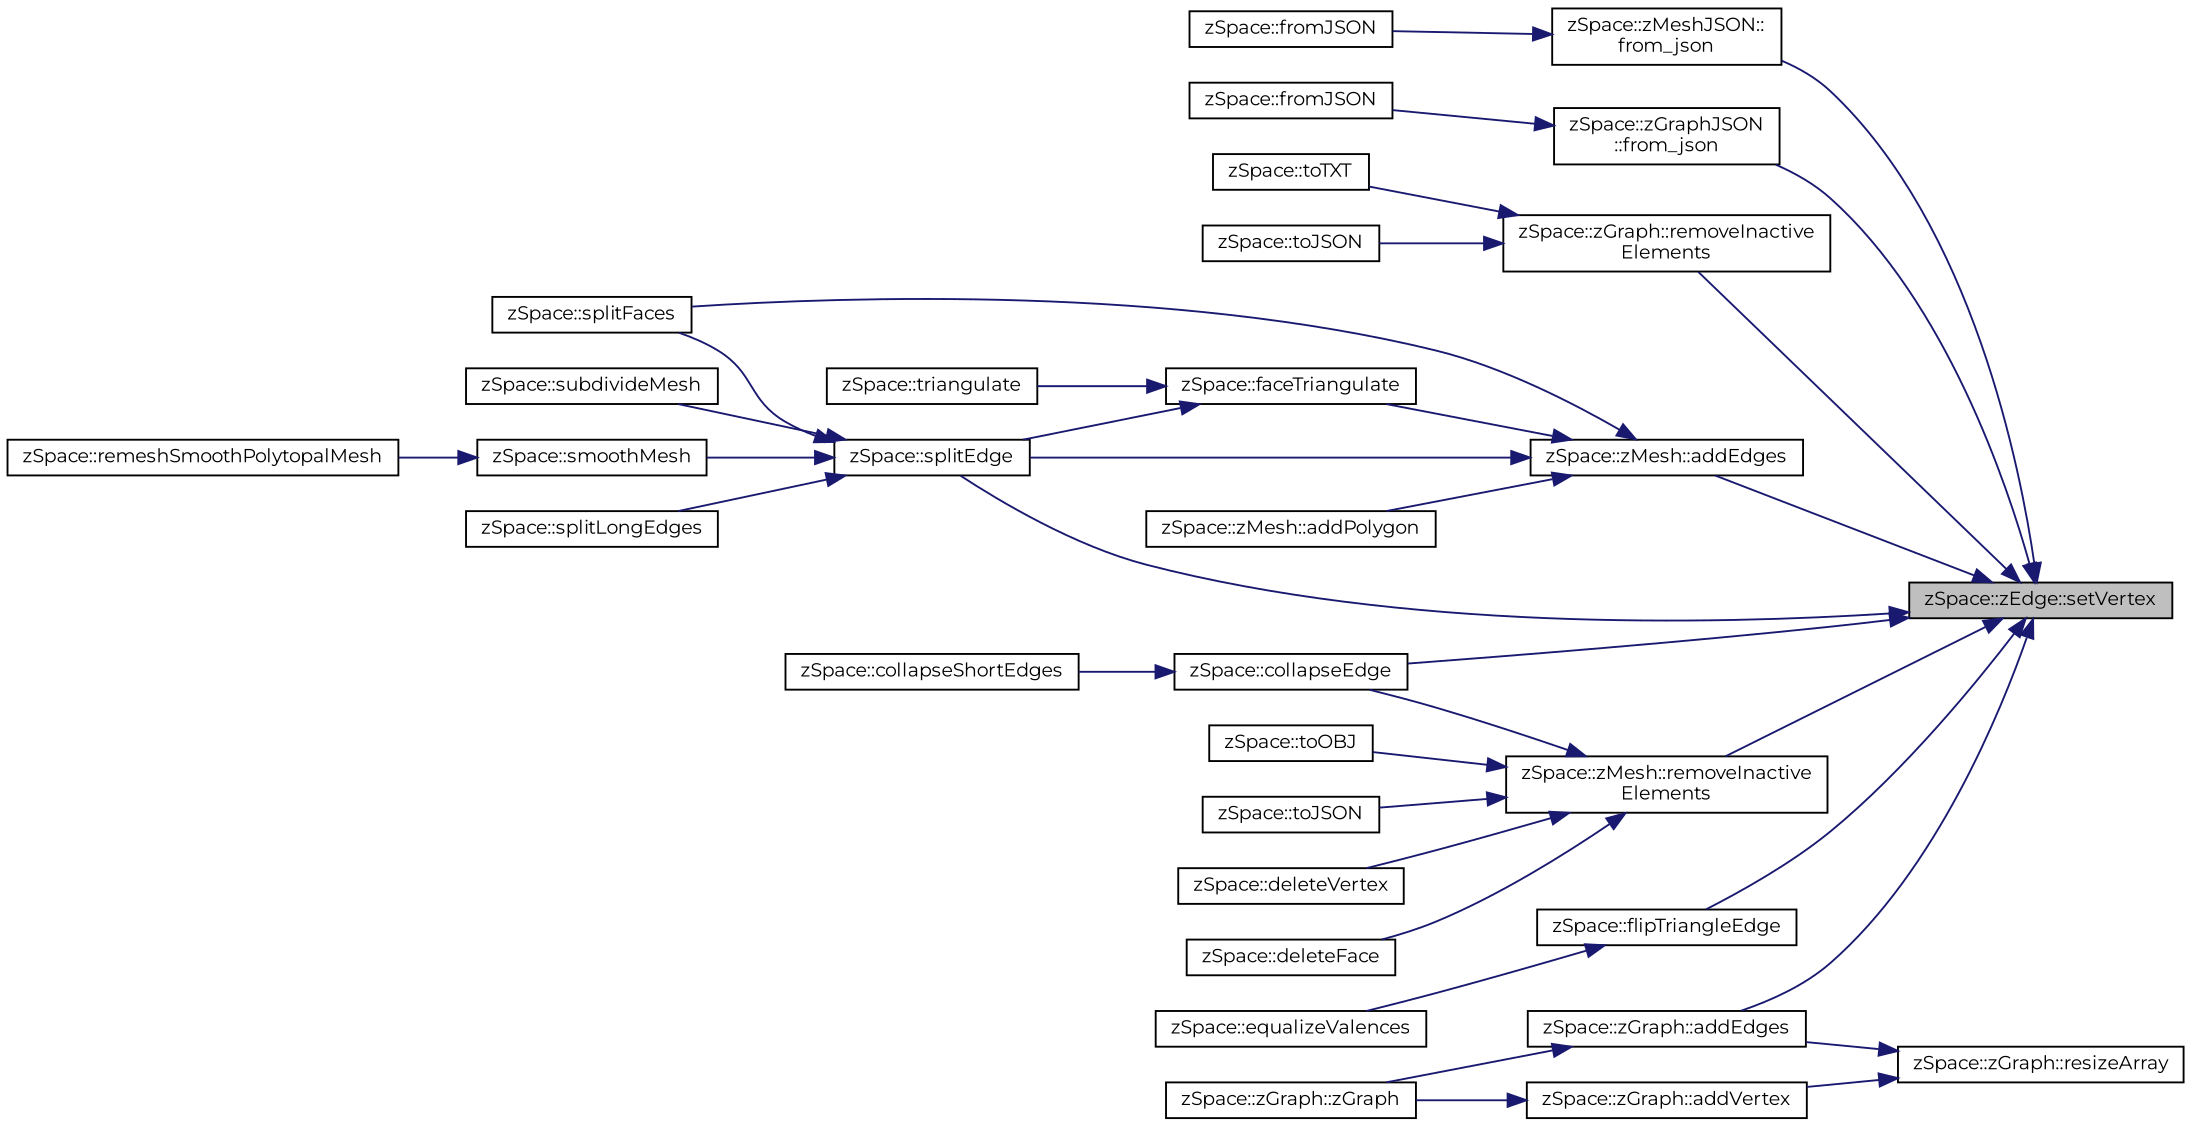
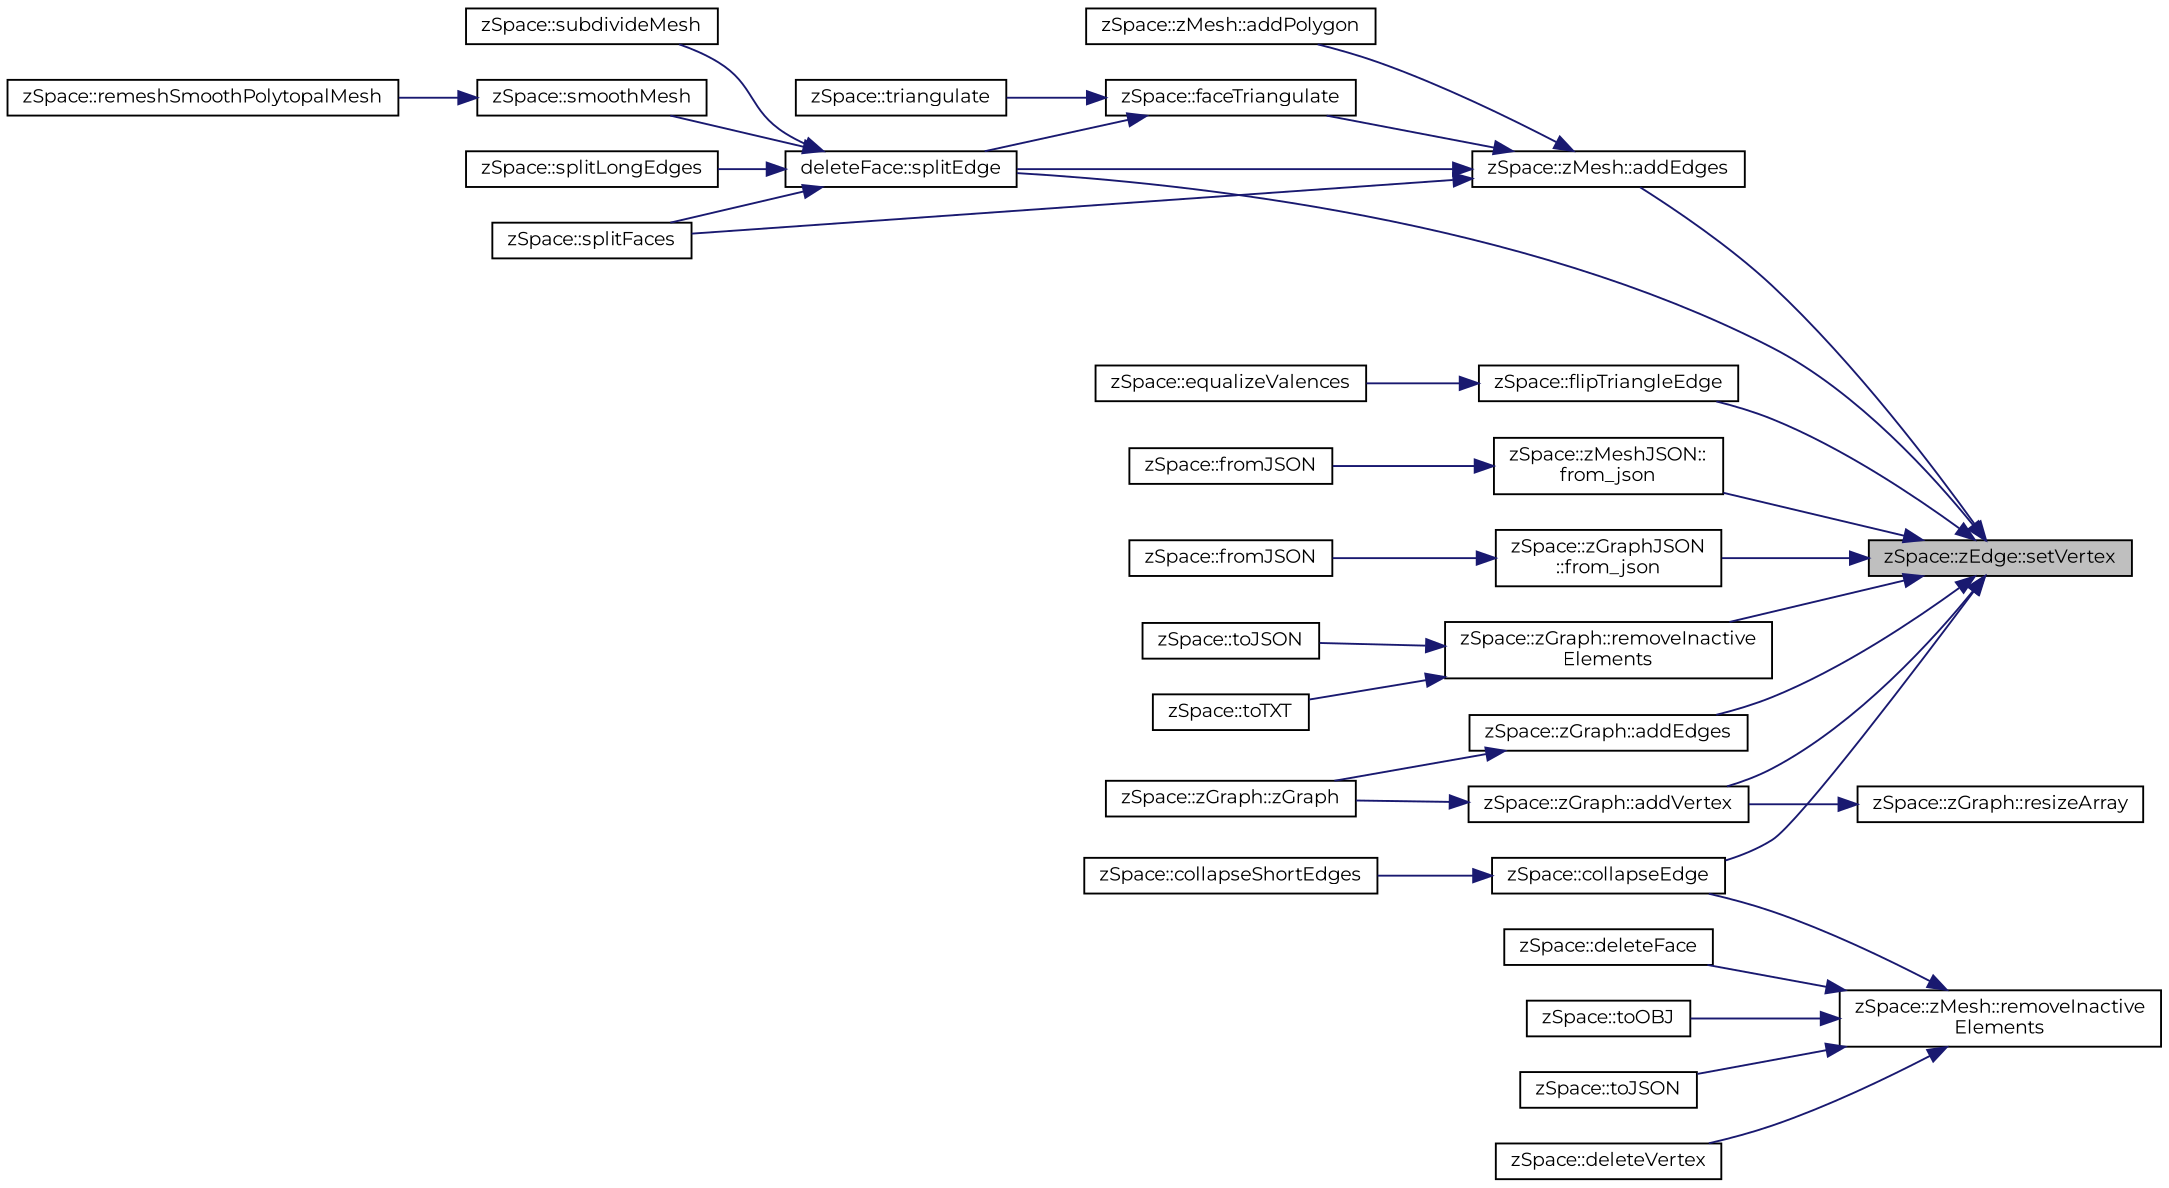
node "zSpace::splitEdge": label "zSpace::splitEdge" -> "deleteFace::splitEdge"
edge "zSpace::zMesh::removeInactive Elements" -> "zSpace::zEdge::setVertex": now "zSpace::zGraph::addVertex" -> "zSpace::zEdge::setVertex"
edge "zSpace::zGraph::addEdges" -> "zSpace::zGraph::resizeArray": removed
